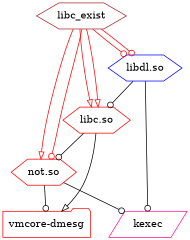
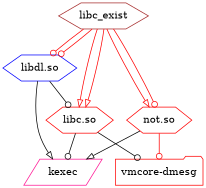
edge "libdl.so" -> "kexec": arrowhead odot -> onormal
edge "libc.so" -> "not.so": now "libc.so" -> "kexec"
edge "libc.so" -> "vmcore-dmesg": arrowhead onormal -> odot
edge "not.so" -> "vmcore-dmesg": color black -> red
edge "not.so" -> "kexec": arrowhead odot -> onormal
